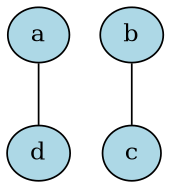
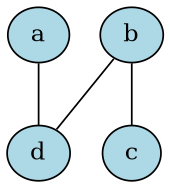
edge "b" -- "d": added
